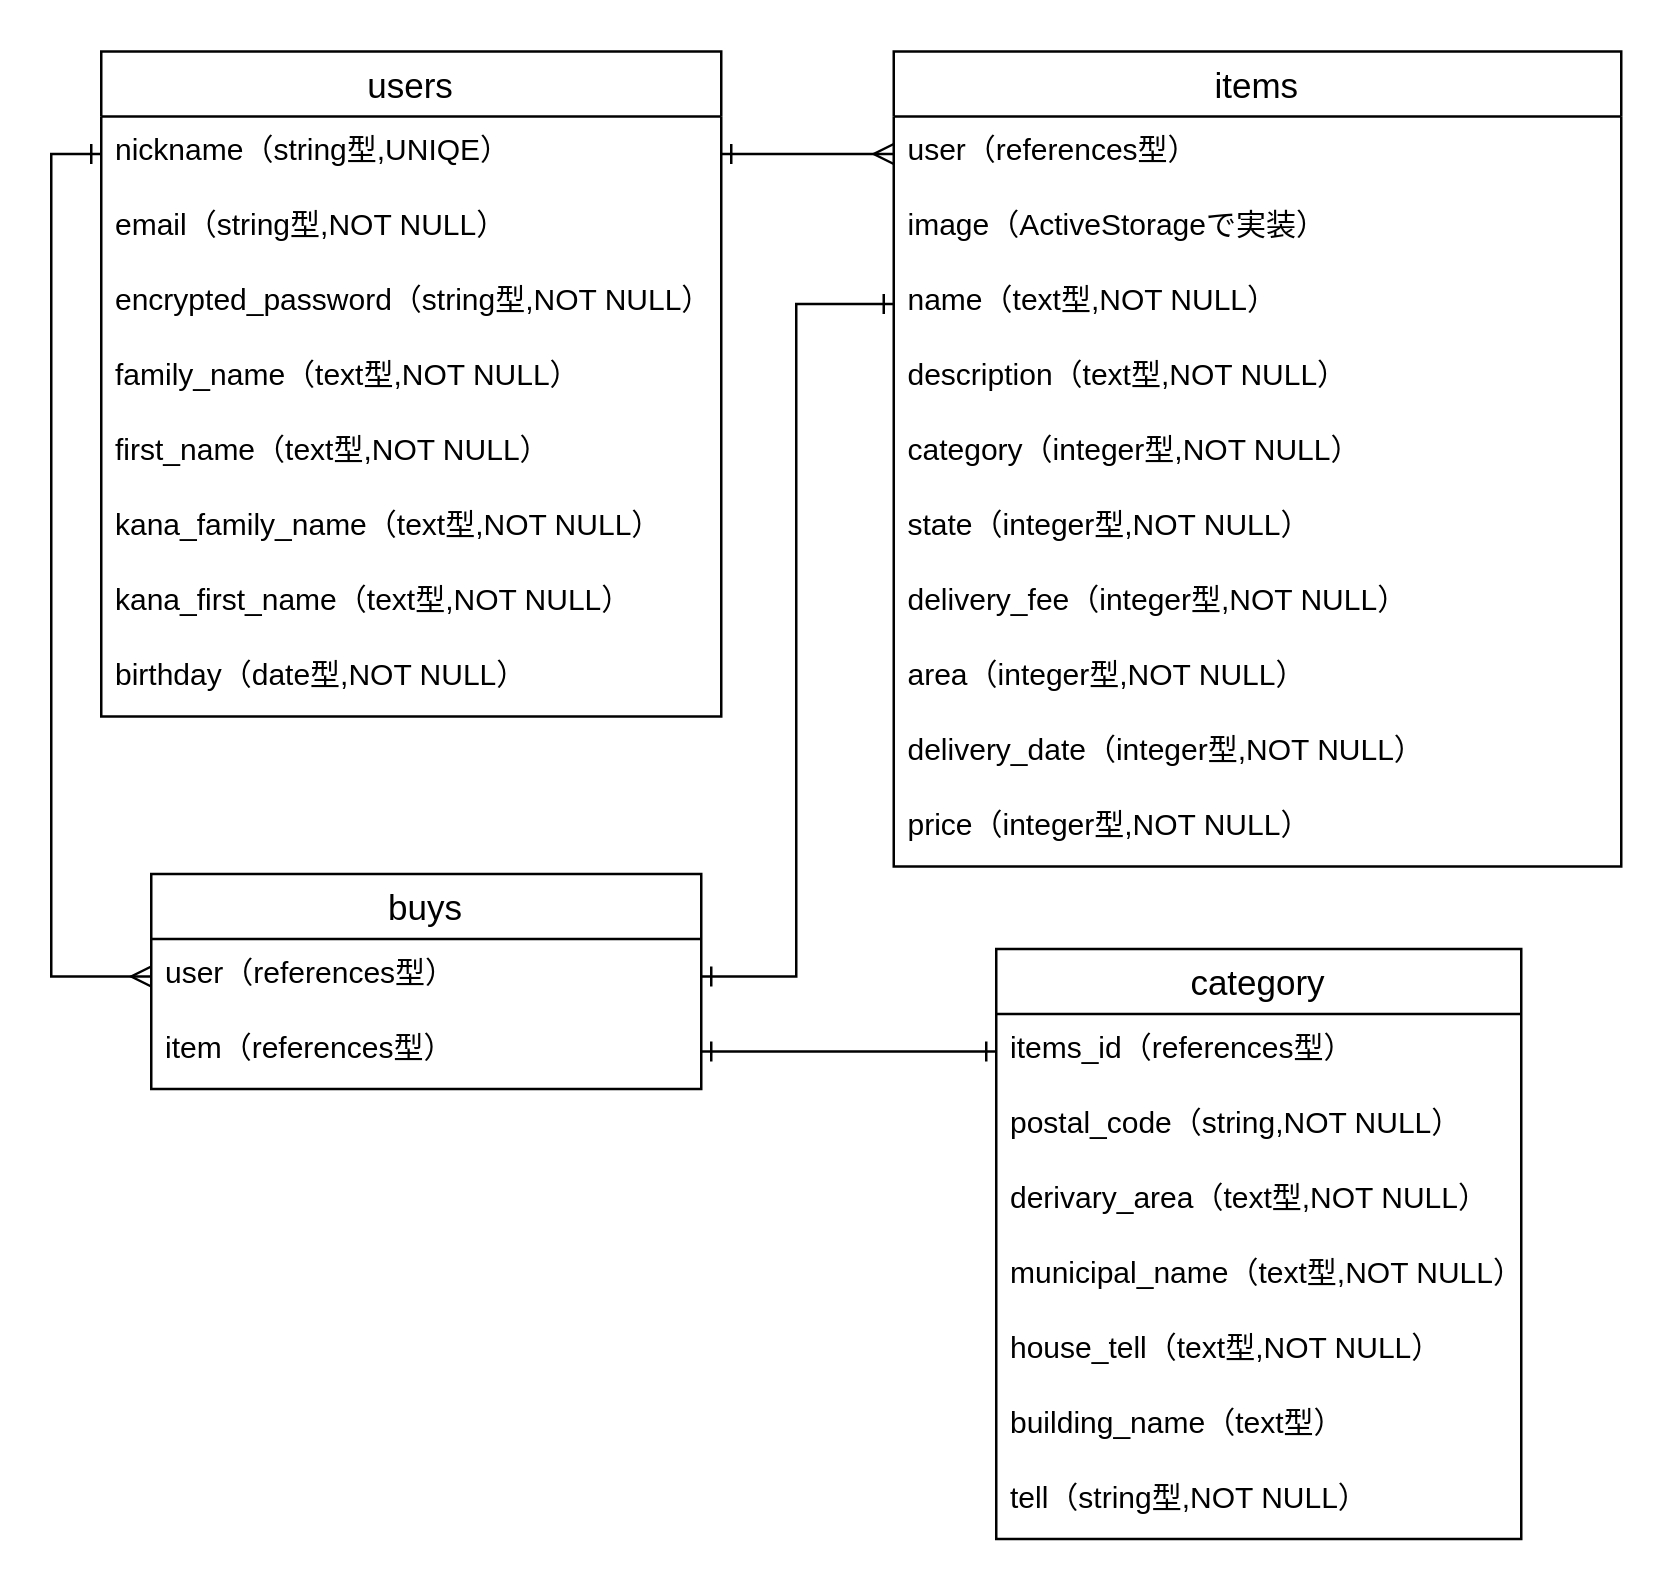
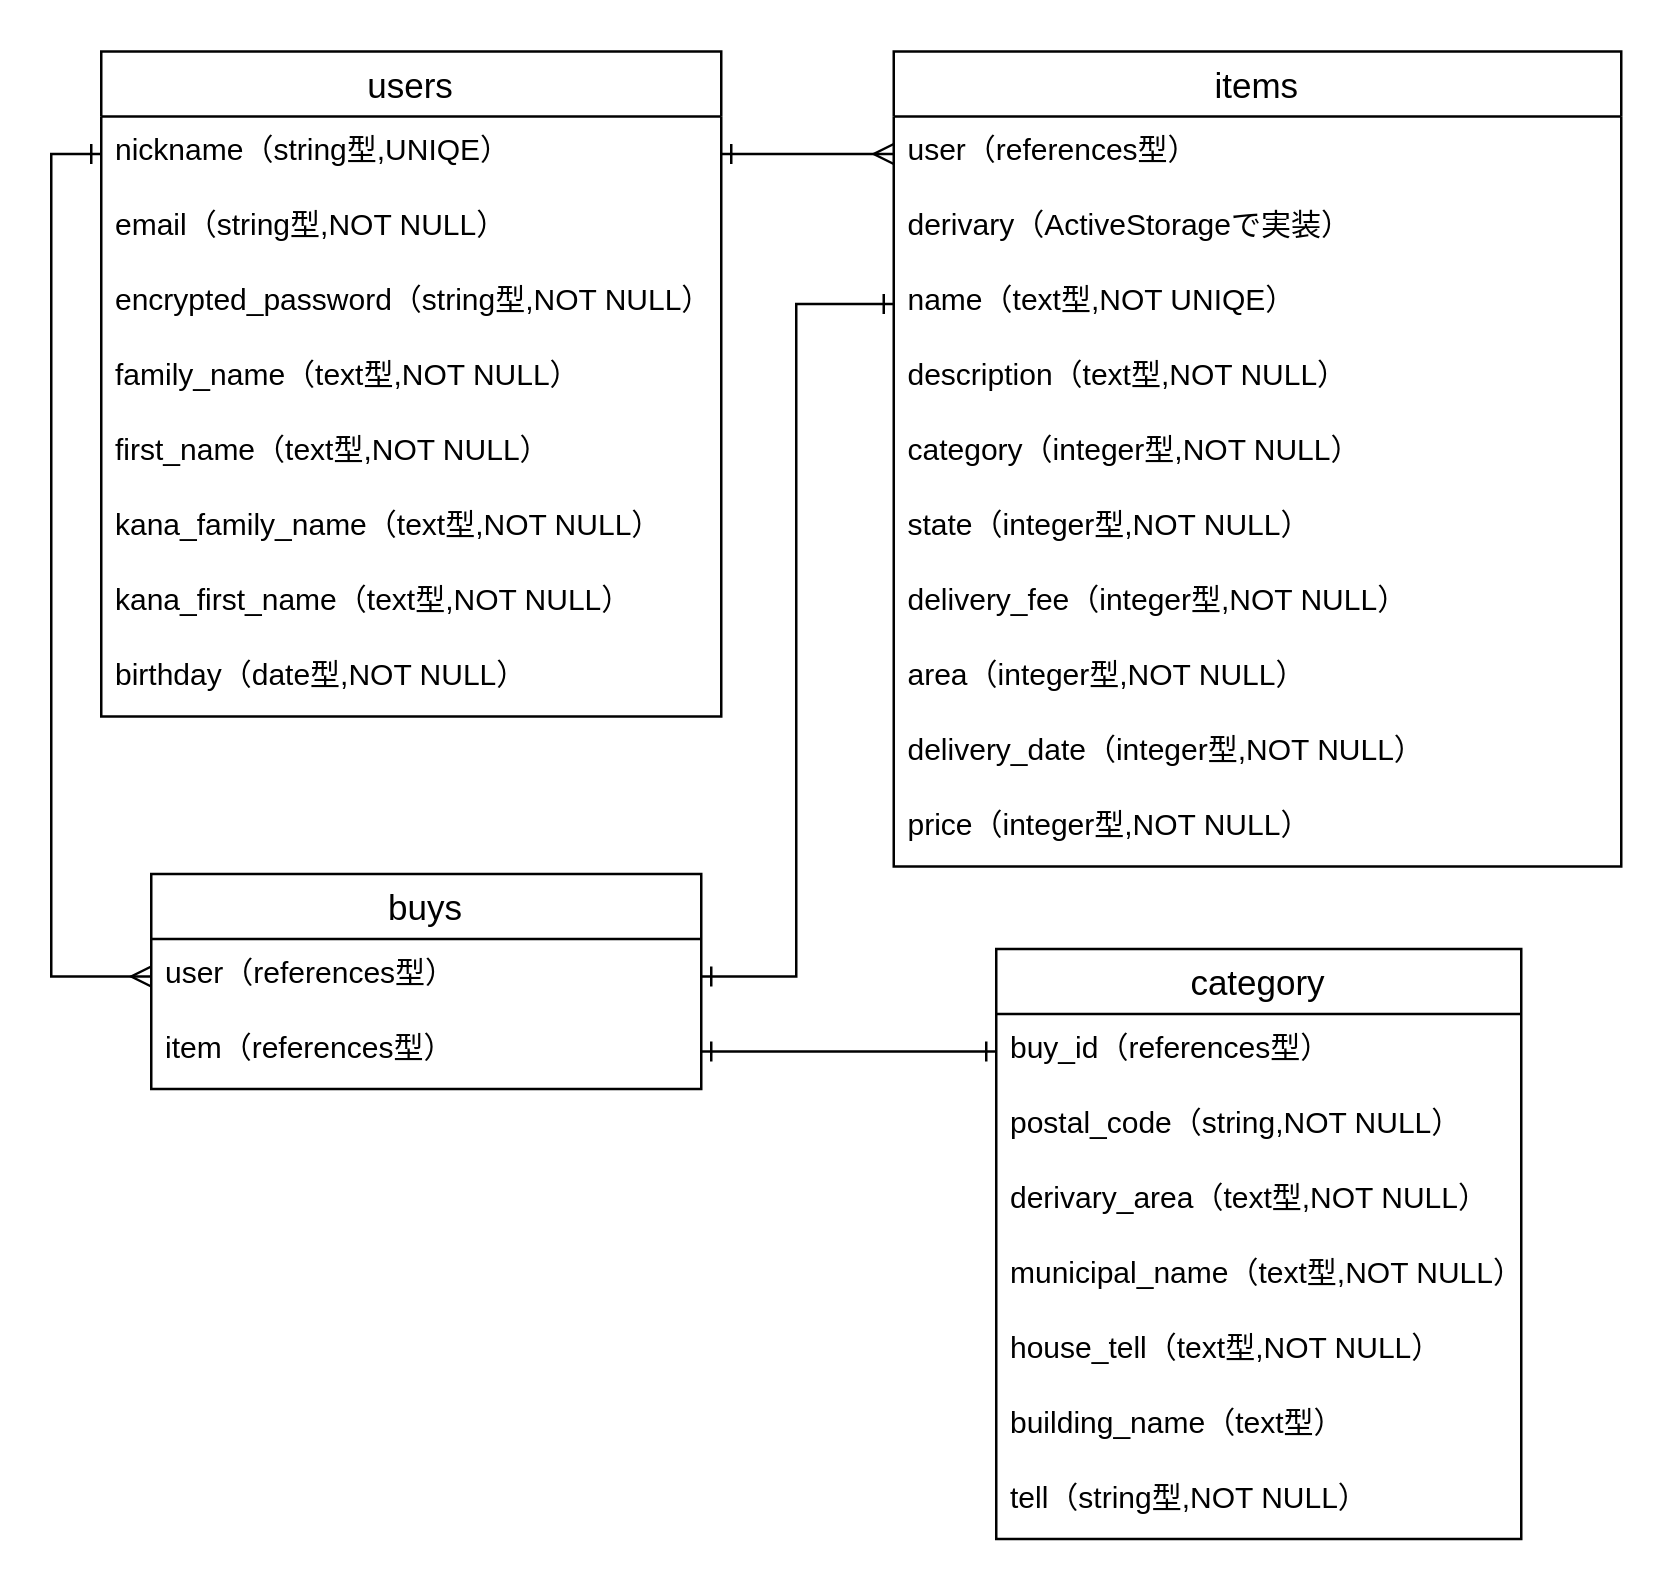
node "image（ActiveStorageで実装）": label "image（ActiveStorageで実装）" -> "derivary（ActiveStorageで実装）"
node "name（text型,NOT NULL）": label "name（text型,NOT NULL）" -> "name（text型,NOT UNIQE）"
node "items_id（references型）": label "items_id（references型）" -> "buy_id（references型）"
